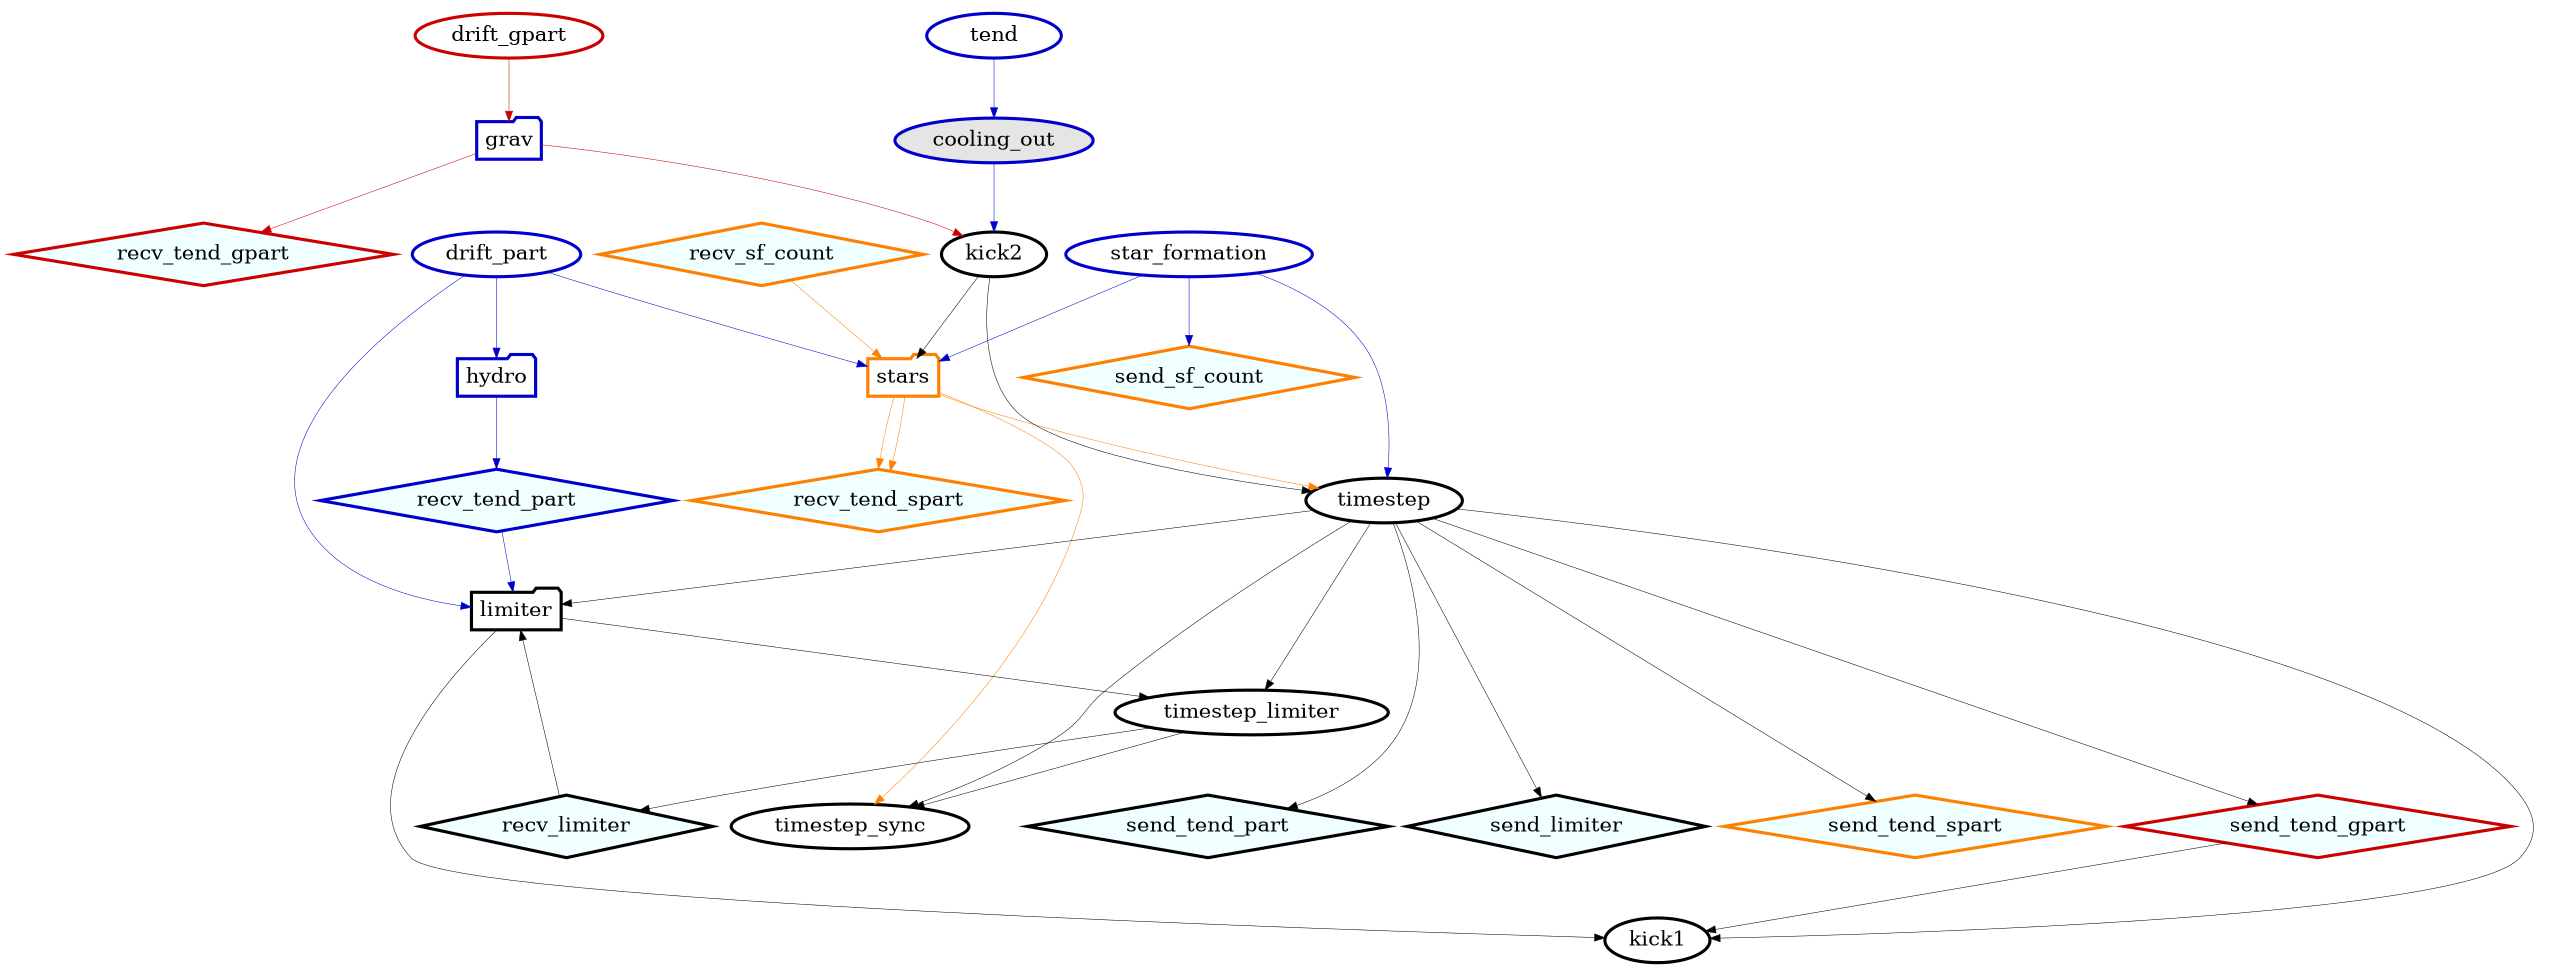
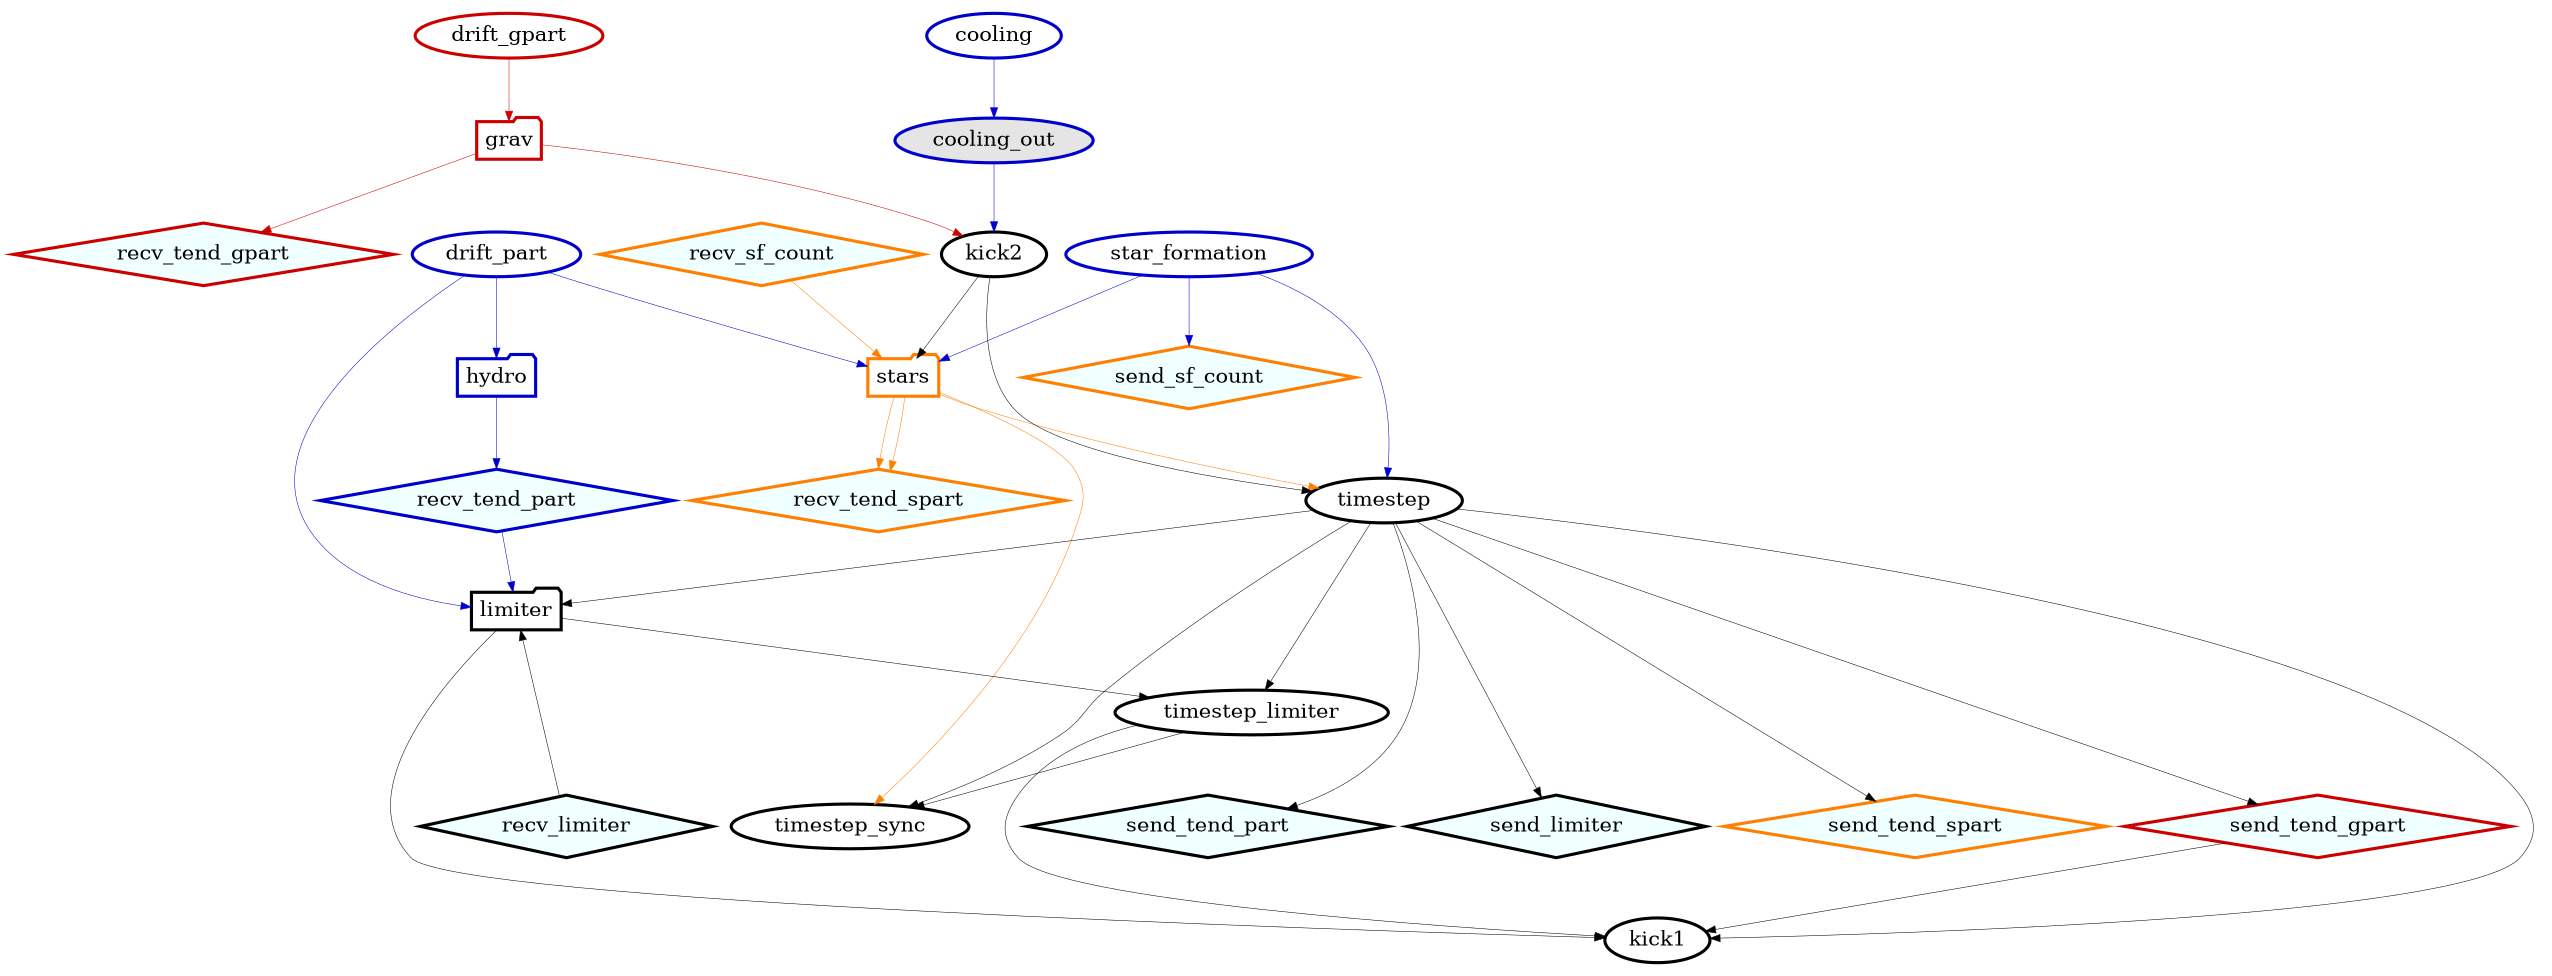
node "tend": label "tend" -> "cooling"
node "grav": color blue3 -> red3
edge "timestep_limiter" -> "recv_limiter": now "timestep_limiter" -> "kick1"
